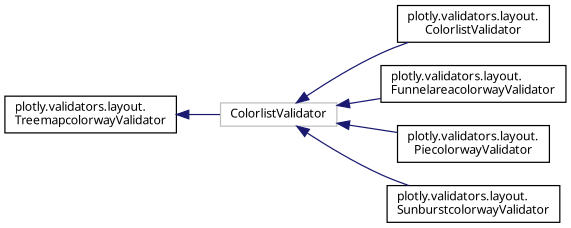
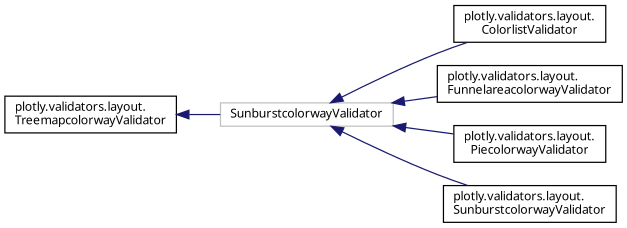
node "ColorlistValidator": label "ColorlistValidator" -> "SunburstcolorwayValidator"
